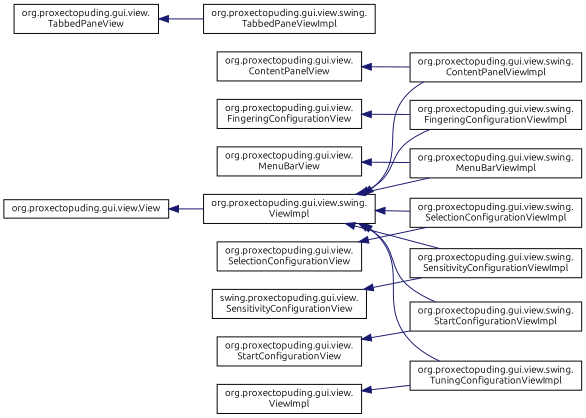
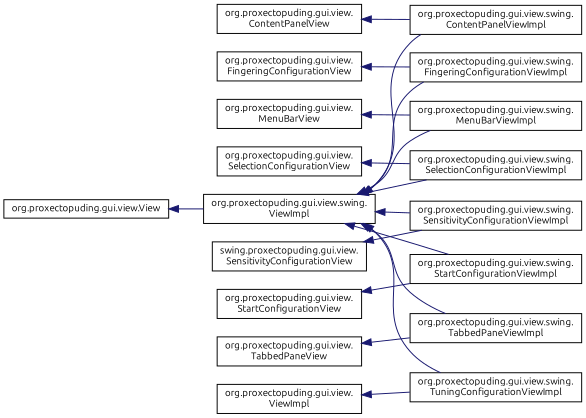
edge "org.proxectopuding.gui.view.swing. TabbedPaneViewImpl" -> "org.proxectopuding.gui.view.swing. ViewImpl": added
